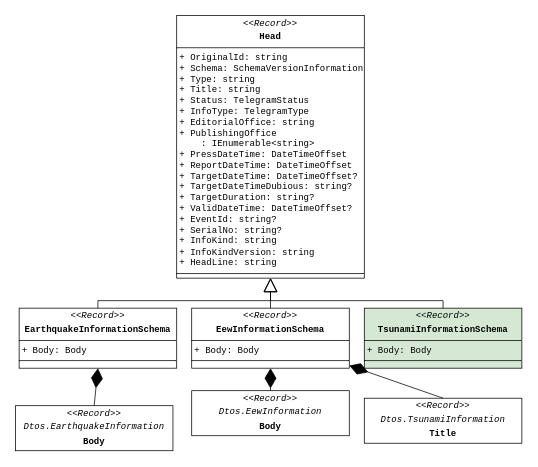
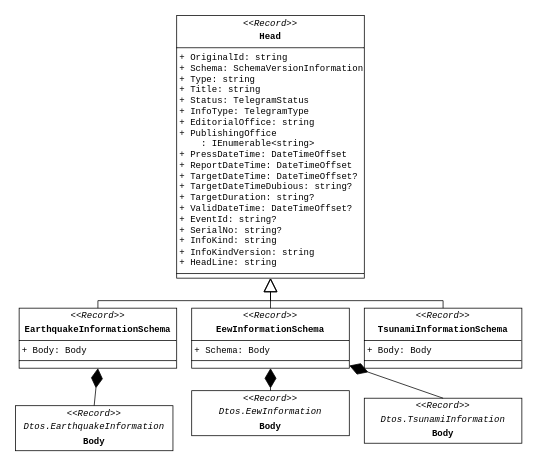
node "<<Record>> EewInformationSchema + Body: Body": label "<<Record>> EewInformationSchema + Body: Body" -> "<<Record>> EewInformationSchema + Schema: Body"
node "<<Record>> TsunamiInformationSchema + Body: Body": fillcolor #d5e8d4 -> #ffffff
node "<<Record>> Dtos.TsunamiInformation Title": label "<<Record>> Dtos.TsunamiInformation Title" -> "<<Record>> Dtos.TsunamiInformation Body"
